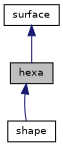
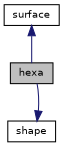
edge "shape" -> "hexa": reversed
